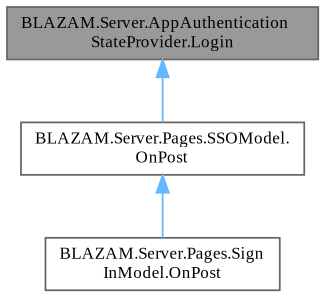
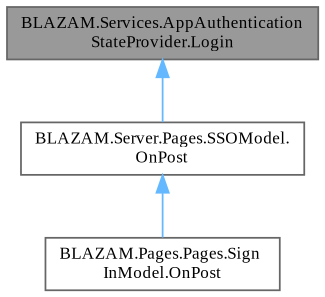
node "BLAZAM.Server.AppAuthentication StateProvider.Login": label "BLAZAM.Server.AppAuthentication StateProvider.Login" -> "BLAZAM.Services.AppAuthentication StateProvider.Login"
node "BLAZAM.Server.Pages.Sign InModel.OnPost": label "BLAZAM.Server.Pages.Sign InModel.OnPost" -> "BLAZAM.Pages.Pages.Sign InModel.OnPost"
